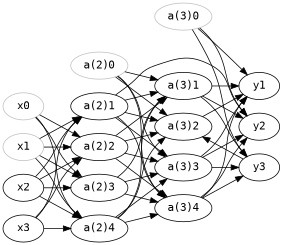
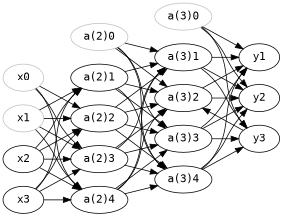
edge "a(2)1" -> "y2": now "a(3)2" -> "y2"
edge "a(2)3" -> "a(3)2": added
edge "x3" -> "a(2)3": added
